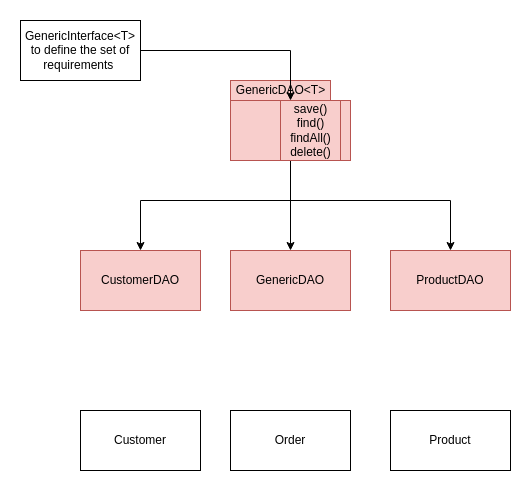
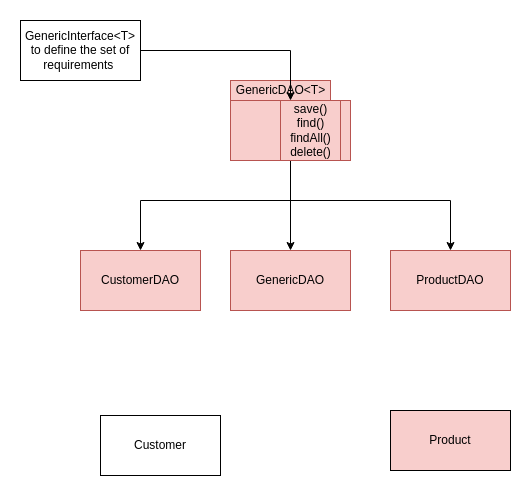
node "Customer": moved (141, 441) -> (161, 446)
node "Order": removed
node "Product": fillcolor #ffffff -> #f8cecc
